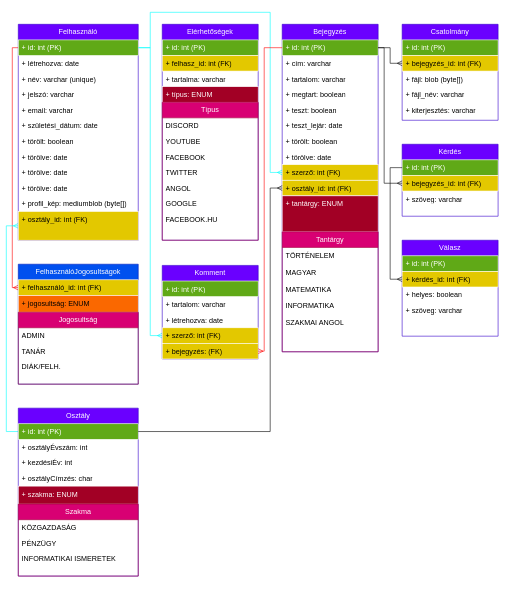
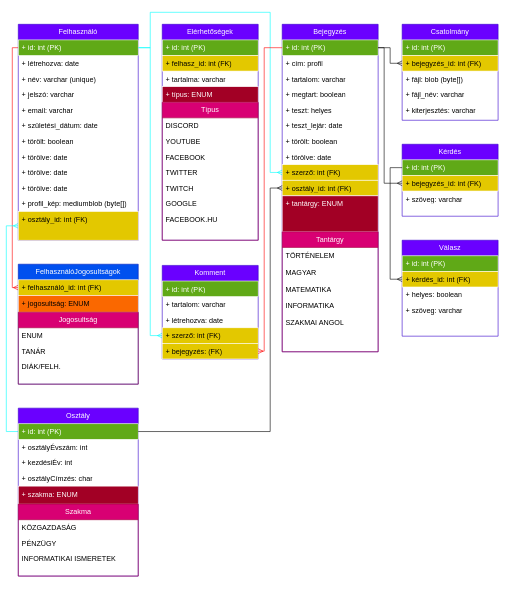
node "+ cím: varchar": label "+ cím: varchar" -> "+ cím: profil"
node "+ teszt: boolean": label "+ teszt: boolean" -> "+ teszt: helyes"
node "ANGOL": label "ANGOL" -> "TWITCH"
node "ADMIN": label "ADMIN" -> "ENUM"
